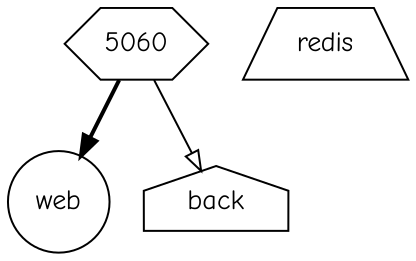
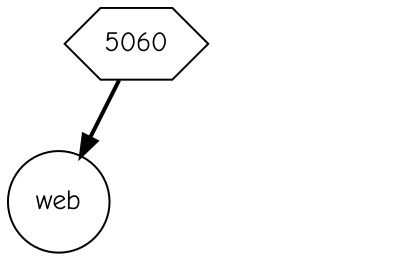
node "redis": removed
node "back": removed
